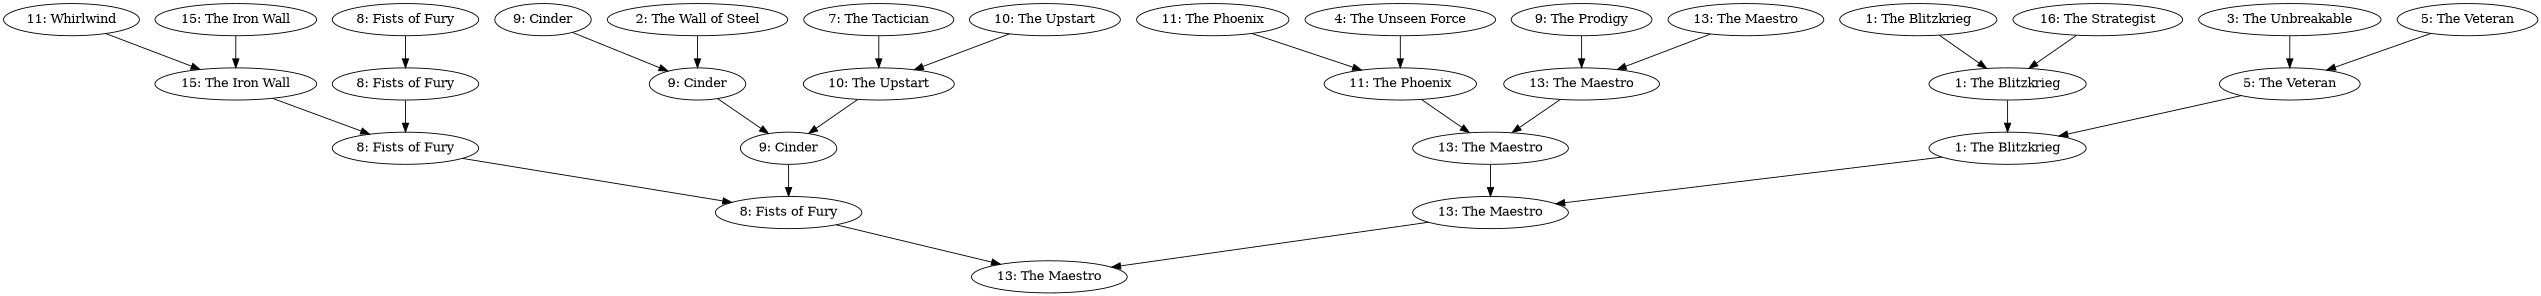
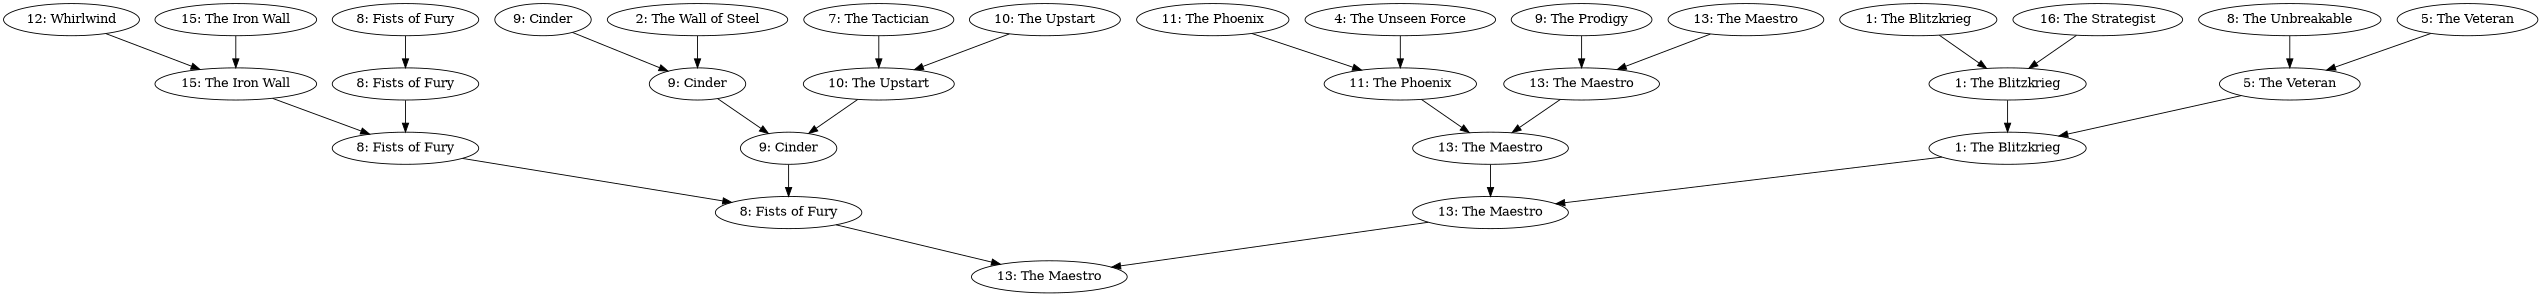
node "11: Whirlwind": label "11: Whirlwind" -> "12: Whirlwind"
node "3: The Unbreakable": label "3: The Unbreakable" -> "8: The Unbreakable"
